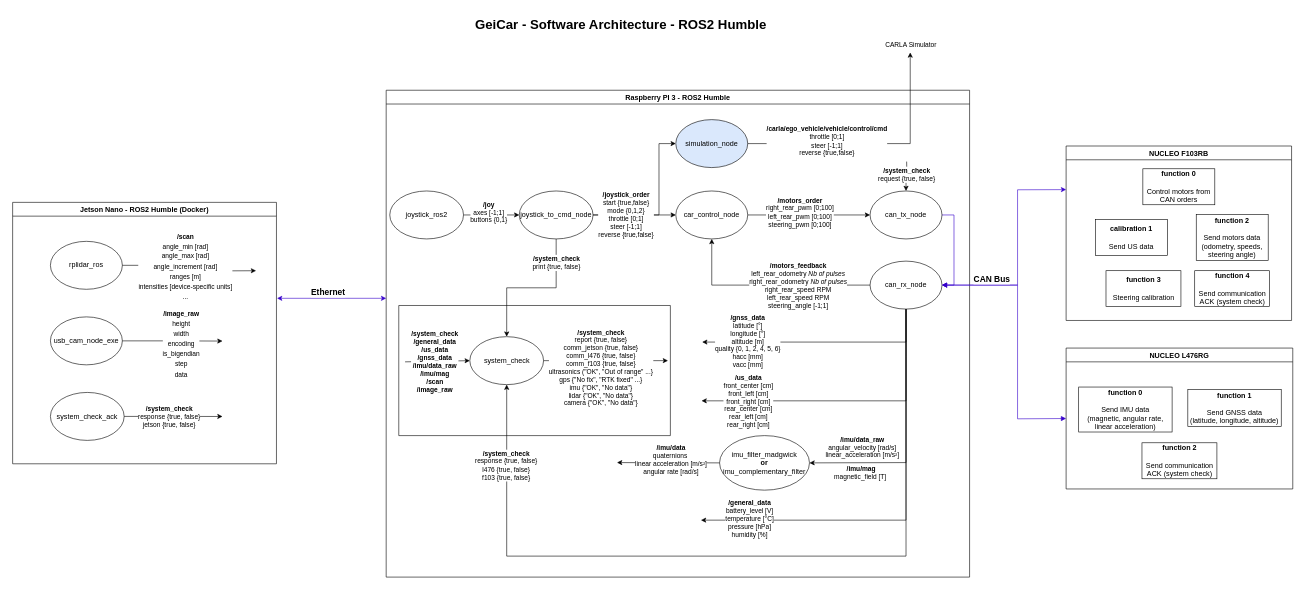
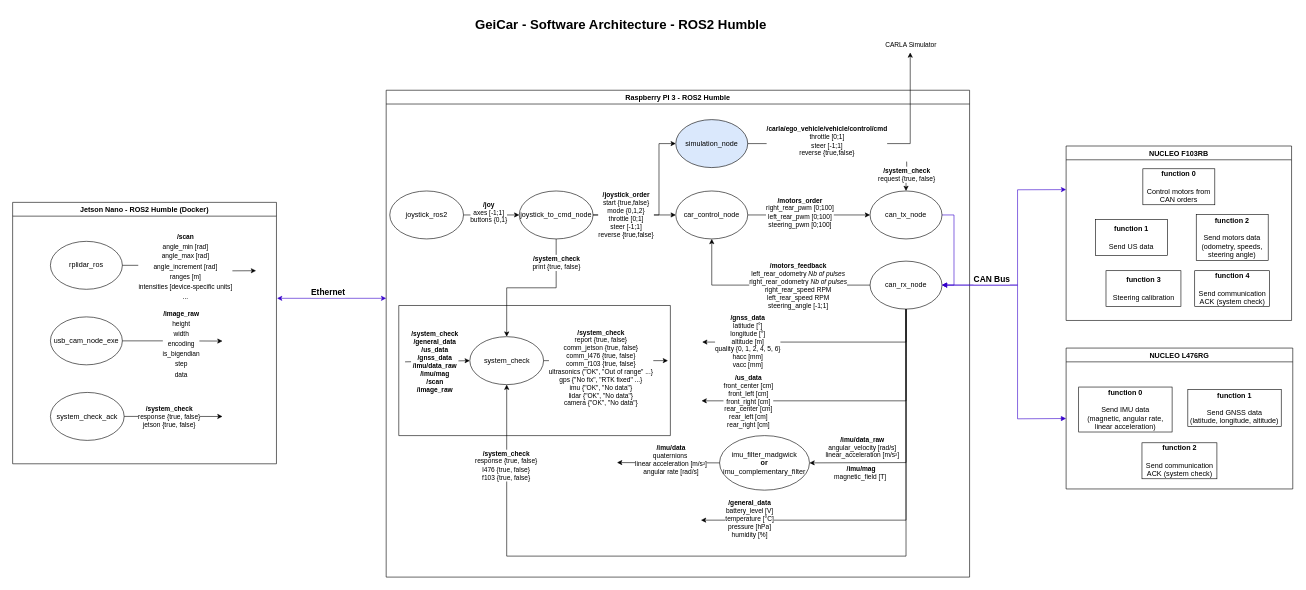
node "calibration 1 Send US data": label "calibration 1 Send US data" -> "function 1 Send US data"
